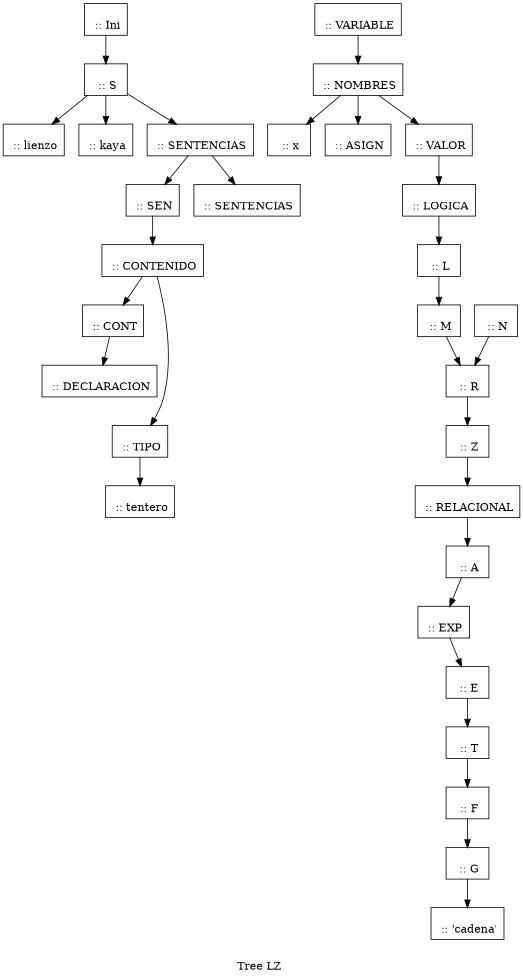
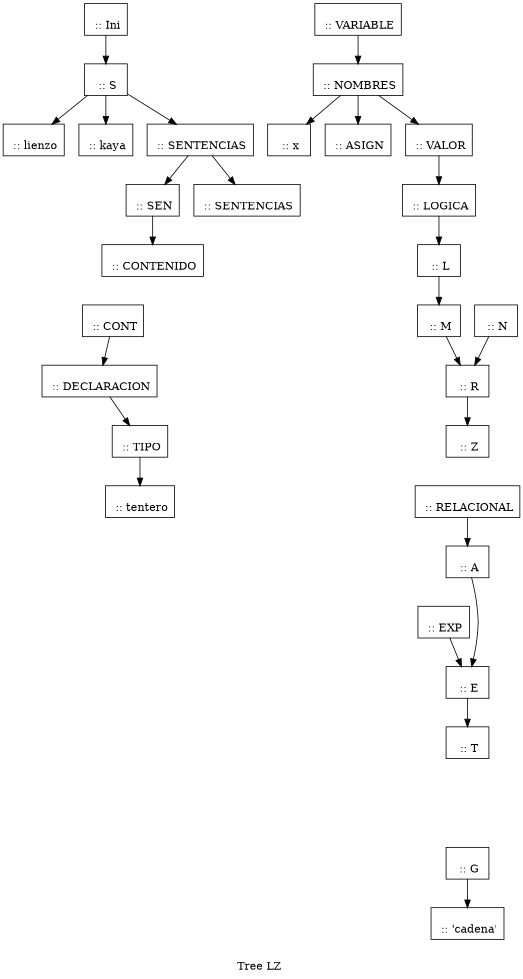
edge ":: CONTENIDO" -> ":: CONT": removed
edge ":: CONTENIDO" -> ":: TIPO": now ":: DECLARACION" -> ":: TIPO"
edge ":: Z" -> ":: RELACIONAL": removed
edge ":: A" -> ":: EXP": now ":: A" -> ":: E"
node ":: F": removed
